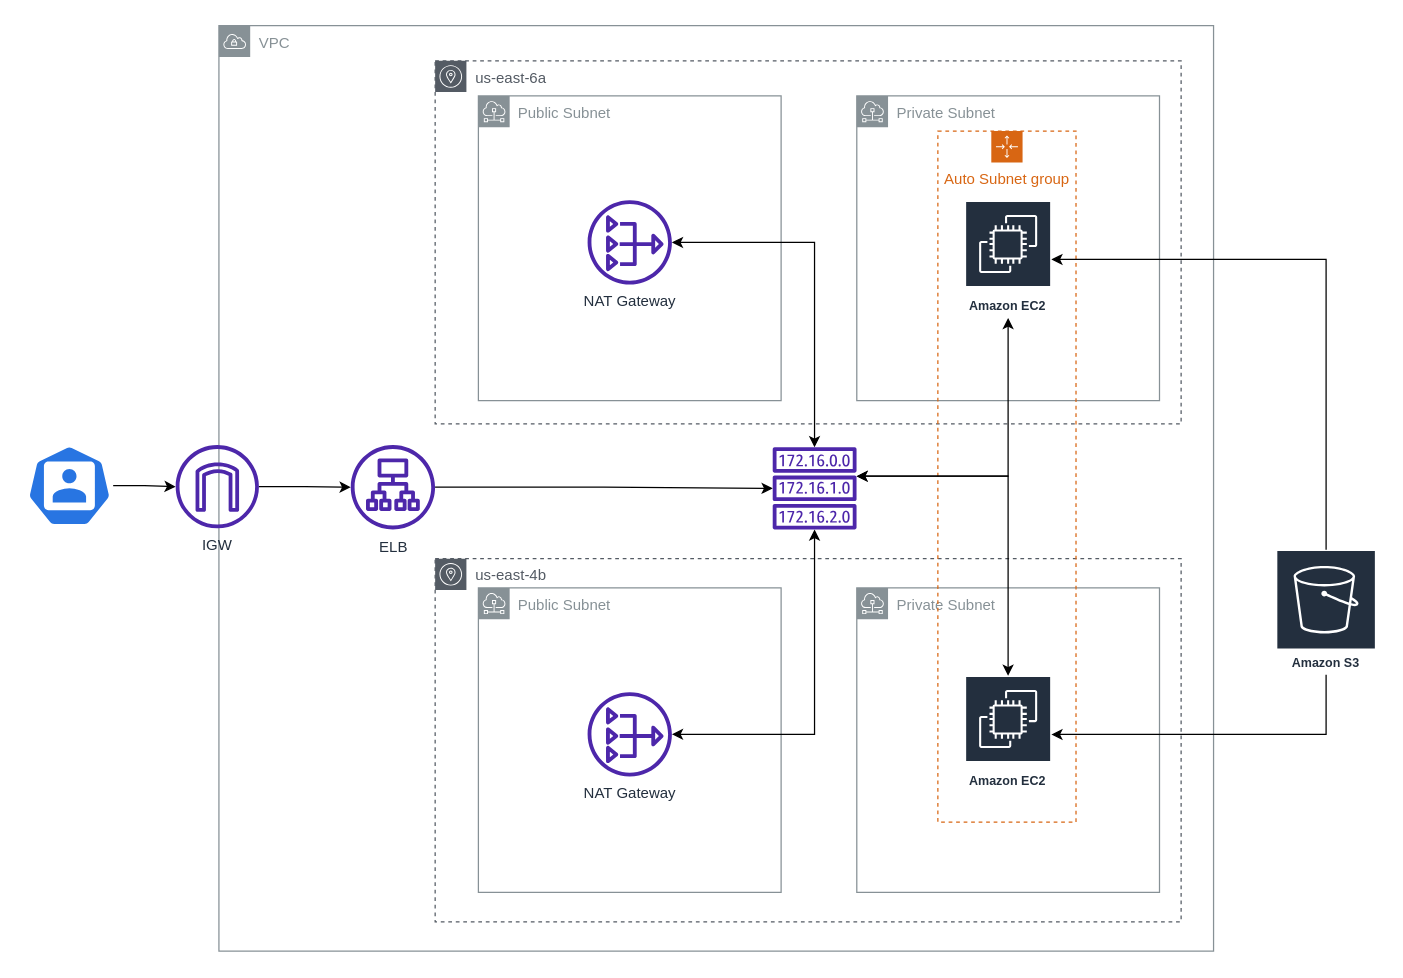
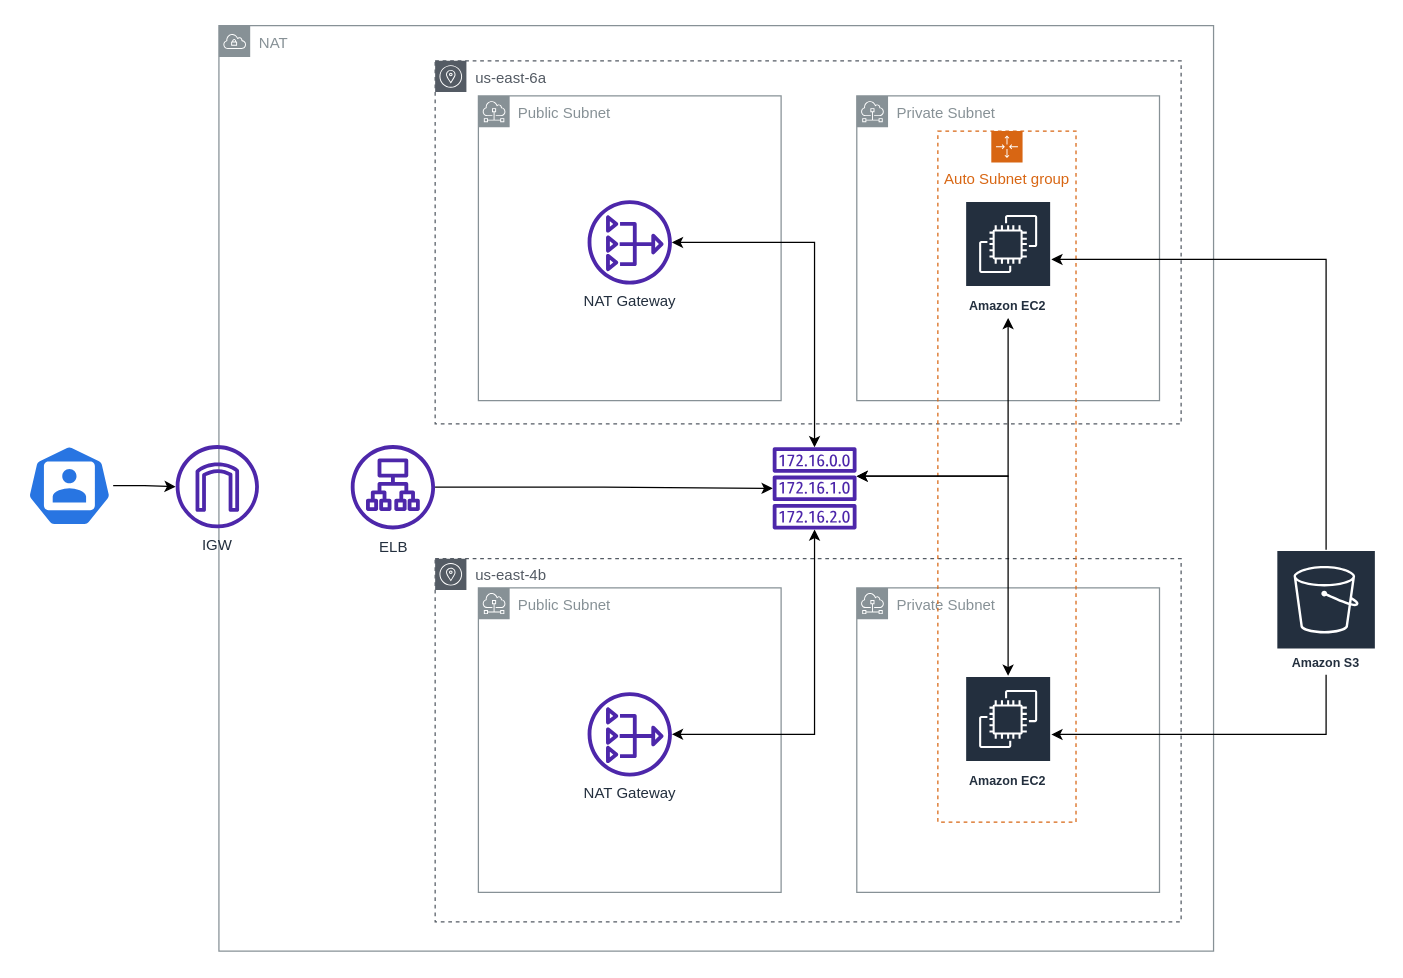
node "VPC": label "VPC" -> "NAT"
edge "IGW" -> "ELB": removed
